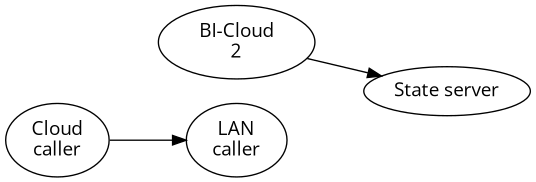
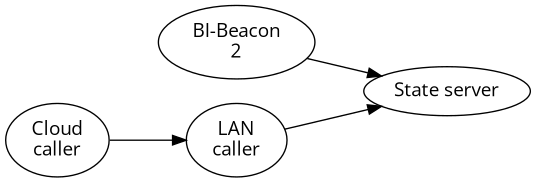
node "BI-Cloud 2": label "BI-Cloud 2" -> "BI-Beacon 2"
edge "LAN caller" -> "State server": added
